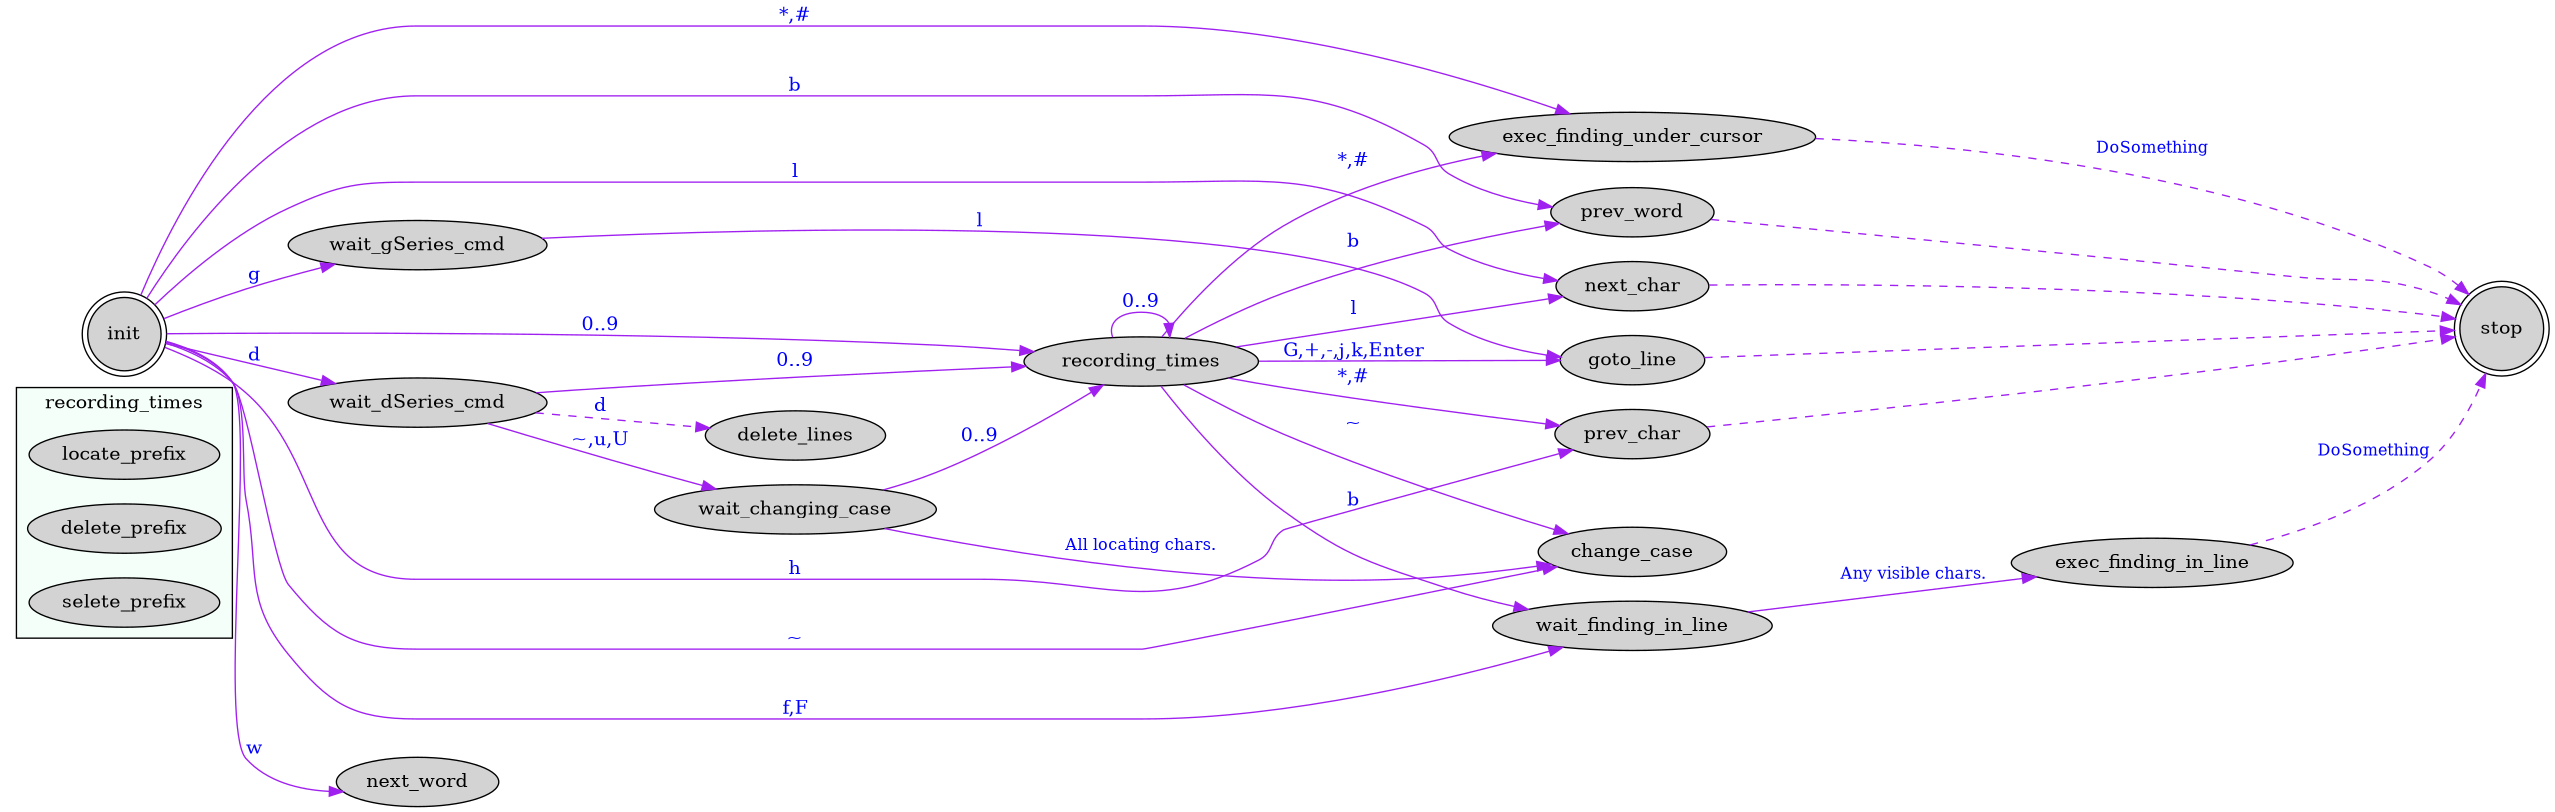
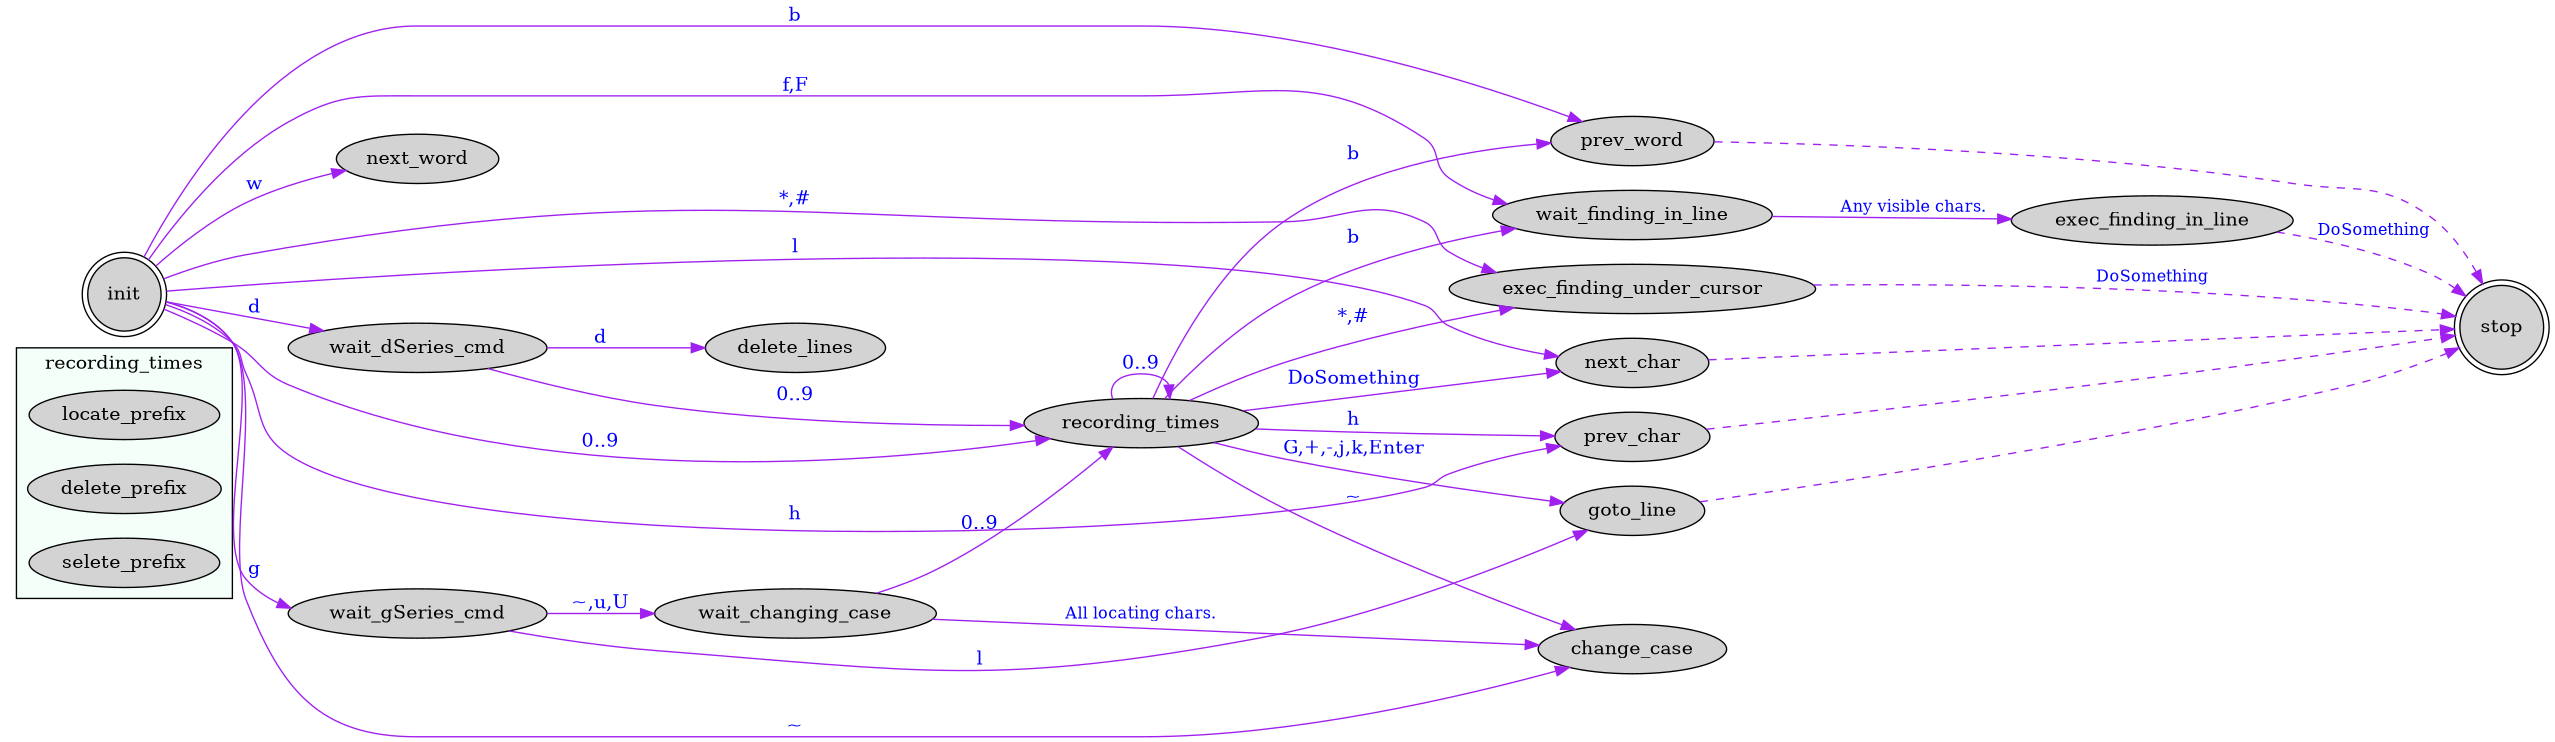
edge "recording_times" -> "next_char": label "l" -> "DoSomething"
edge "recording_times" -> "prev_char": label "*,#" -> "h"
edge "wait_dSeries_cmd" -> "delete_lines": style dashed -> solid
edge "wait_dSeries_cmd" -> "wait_changing_case": now "wait_gSeries_cmd" -> "wait_changing_case"
